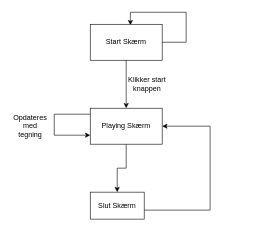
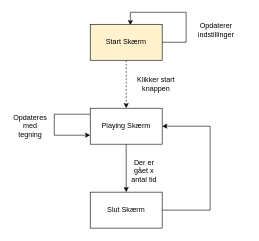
node "Opdaterer indstillinger": added
node "Start Skærm": fillcolor #ffffff -> #fff2cc
edge "Start Skærm" -> "Playing Skærm": style solid -> dashed
node "Klikker start knappen": moved (147, 84) -> (156, 84)
node "Der er gået x antal tid": added
node "Slut Skærm": size 54x27 -> 72x36
